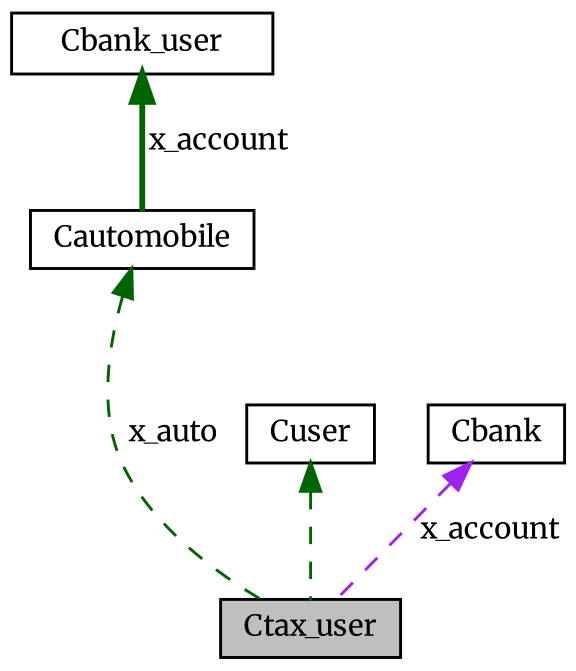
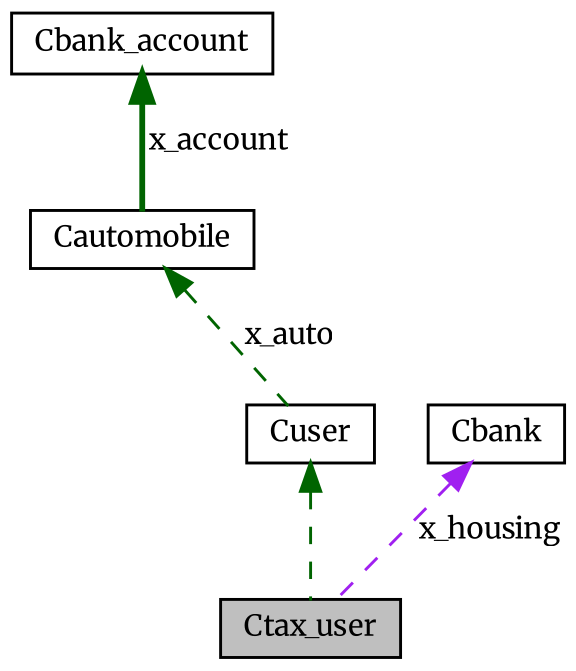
node "Cbank_user": label "Cbank_user" -> "Cbank_account"
edge "Ctax_user" -> "Cautomobile": now "Cuser" -> "Cautomobile"
edge "Ctax_user" -> "Cbank": label " x_account" -> " x_housing"
